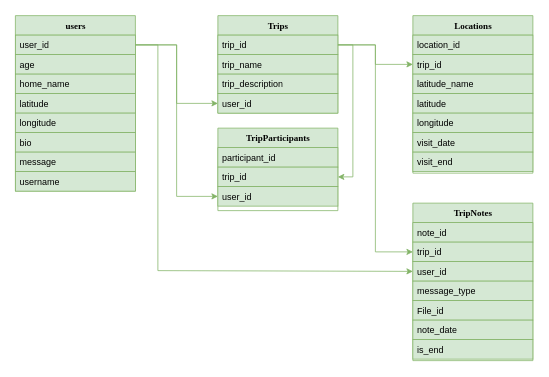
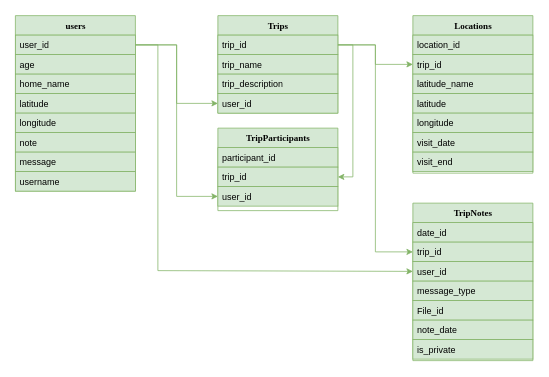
node "bio": label "bio" -> "note"
node "note_id": label "note_id" -> "date_id"
node "is_end": label "is_end" -> "is_private"
